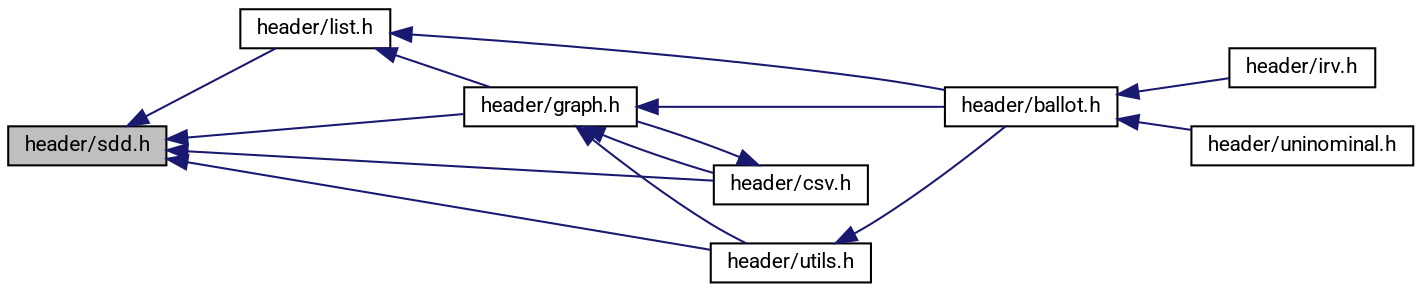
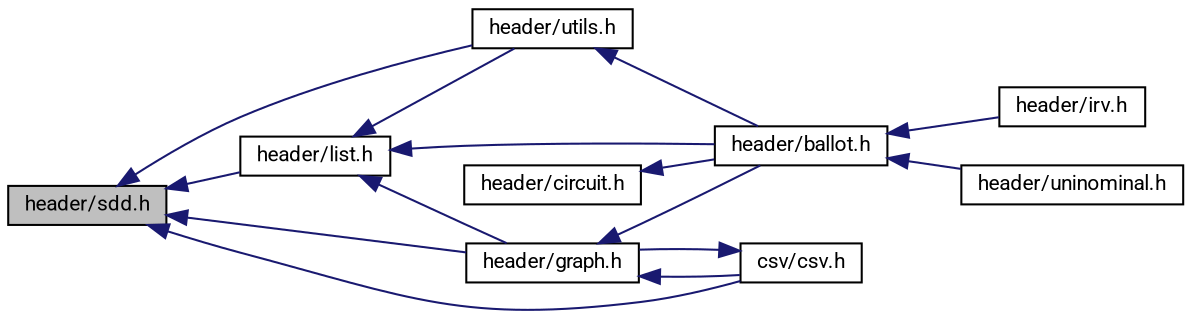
node "header/circuit.h": added
node "header/csv.h": label "header/csv.h" -> "csv/csv.h"
edge "header/utils.h" -> "header/graph.h": now "header/utils.h" -> "header/list.h"
